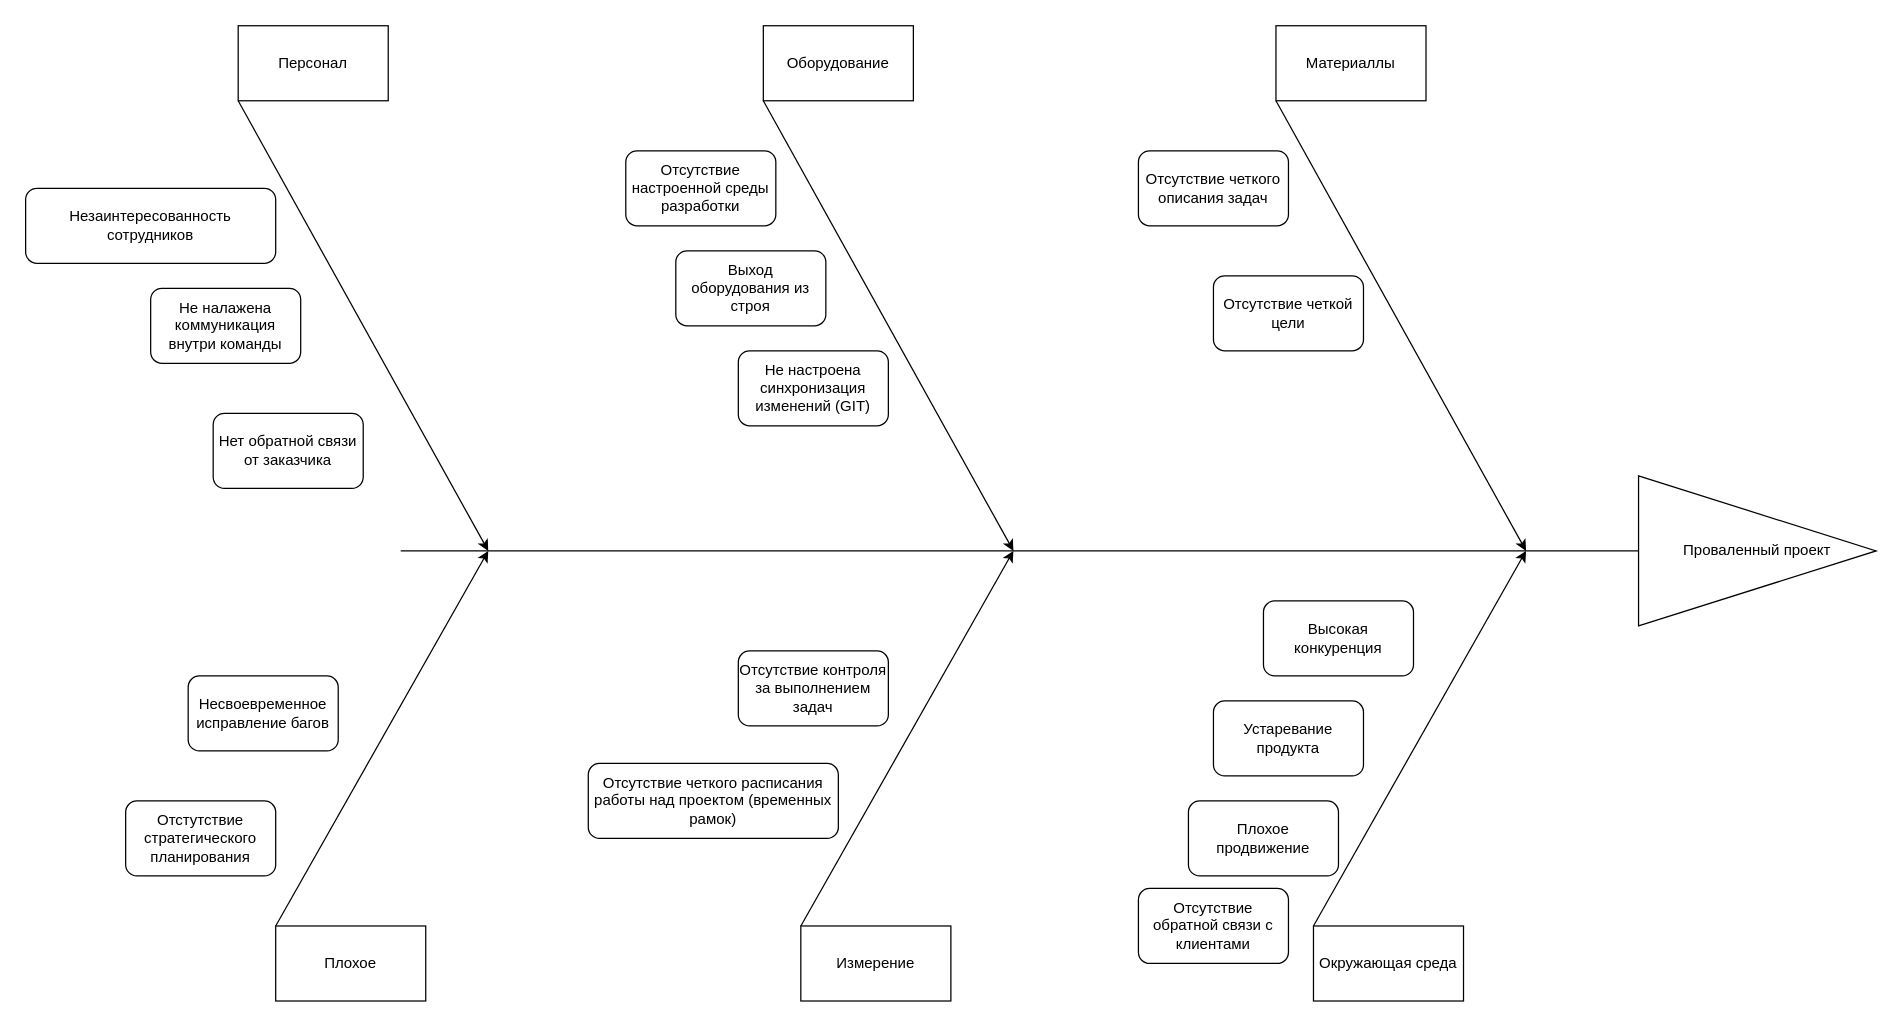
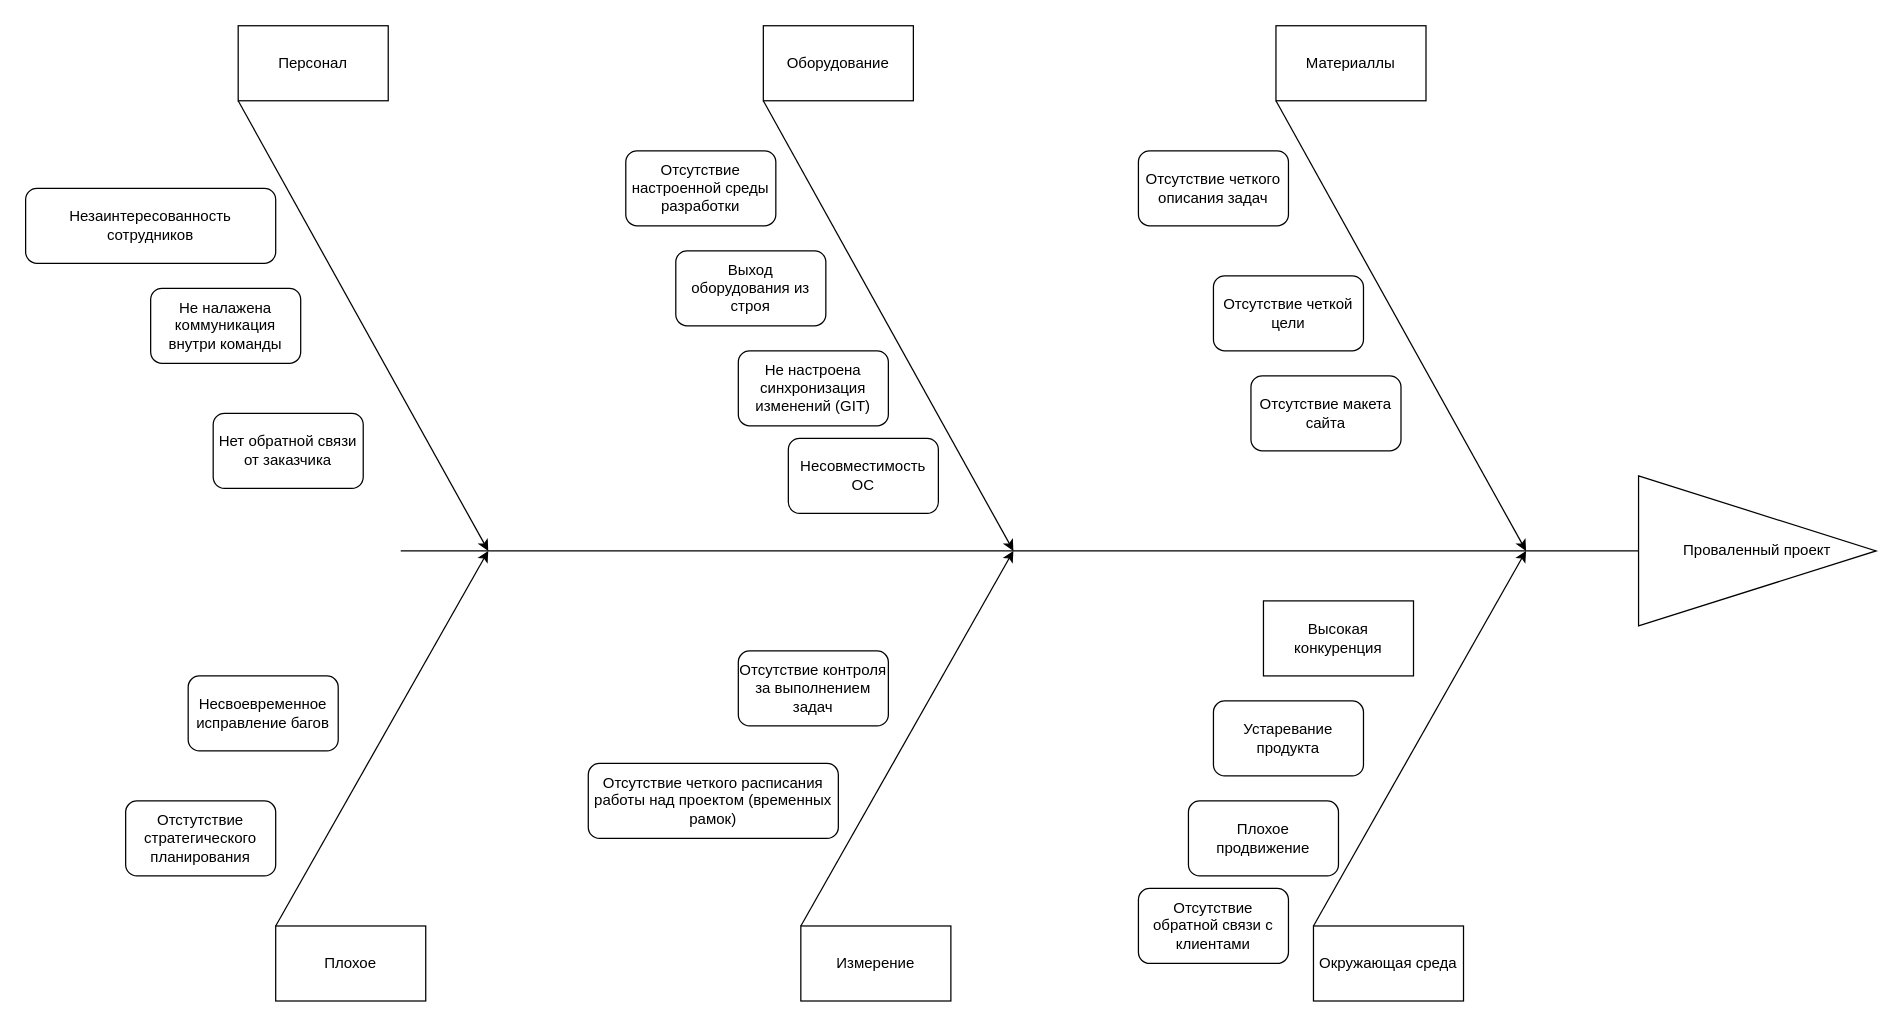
node "Отсутствие макета сайта": added
node "Несовместимость ОС": added
node "Высокая конкуренция": shape rounded rectangle -> rectangle
